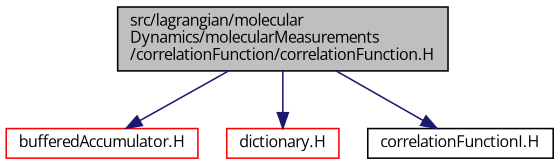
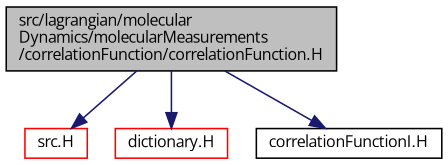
node "bufferedAccumulator.H": label "bufferedAccumulator.H" -> "src.H"
